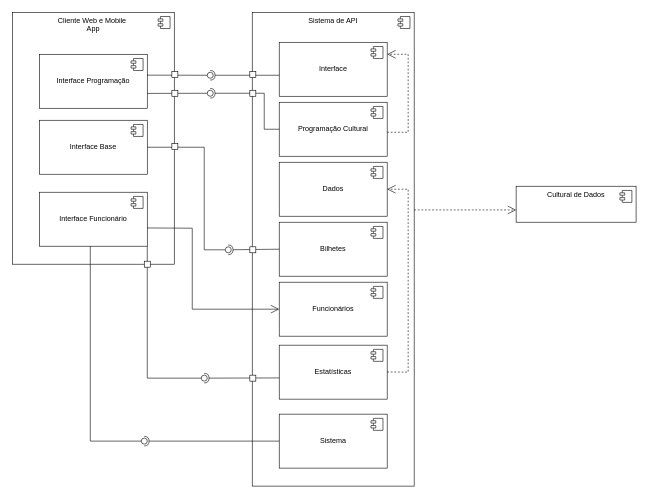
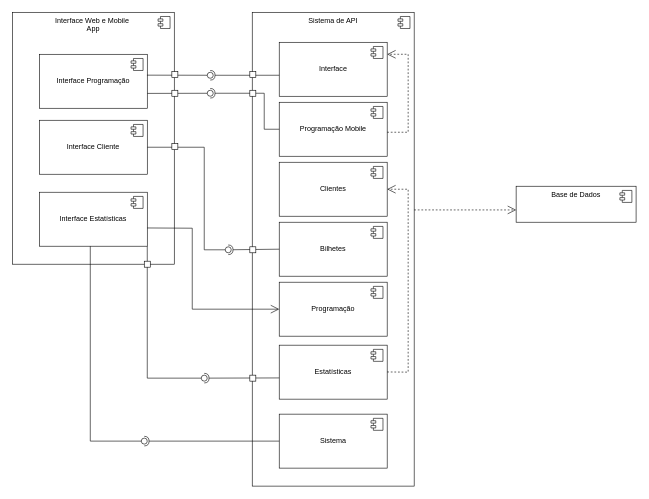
node "Cliente Web e Mobile App": label "Cliente Web e Mobile App" -> "Interface Web e Mobile App"
node "Programação Cultural": label "Programação Cultural" -> "Programação Mobile"
node "Interface Base": label "Interface Base" -> "Interface Cliente"
node "Dados": label "Dados" -> "Clientes"
node "Cultural de Dados": label "Cultural de Dados" -> "Base de Dados"
node "Interface Funcionário": label "Interface Funcionário" -> "Interface Estatísticas"
node "Funcionários": label "Funcionários" -> "Programação"
